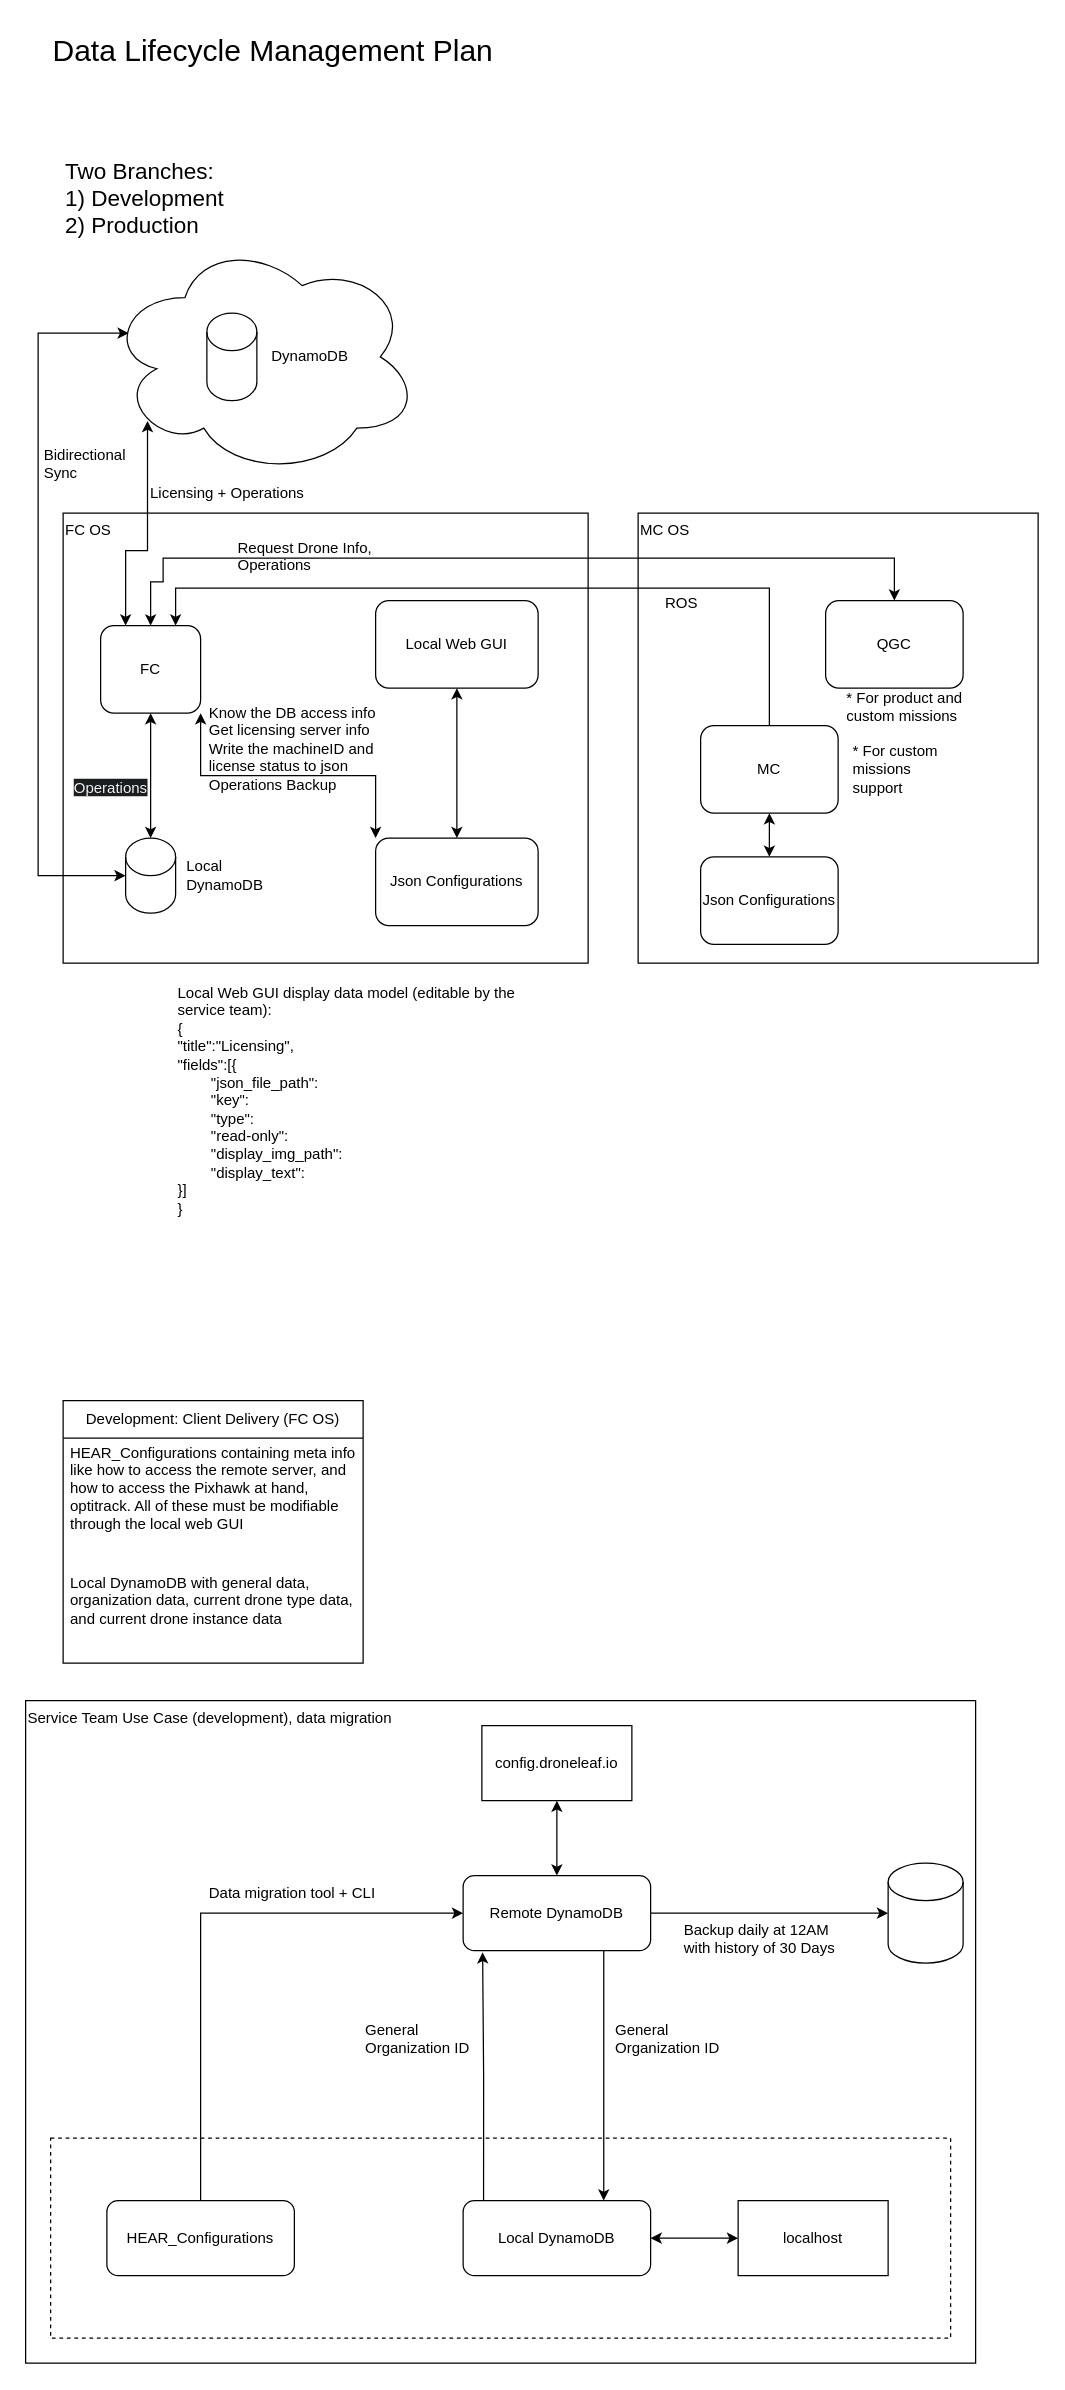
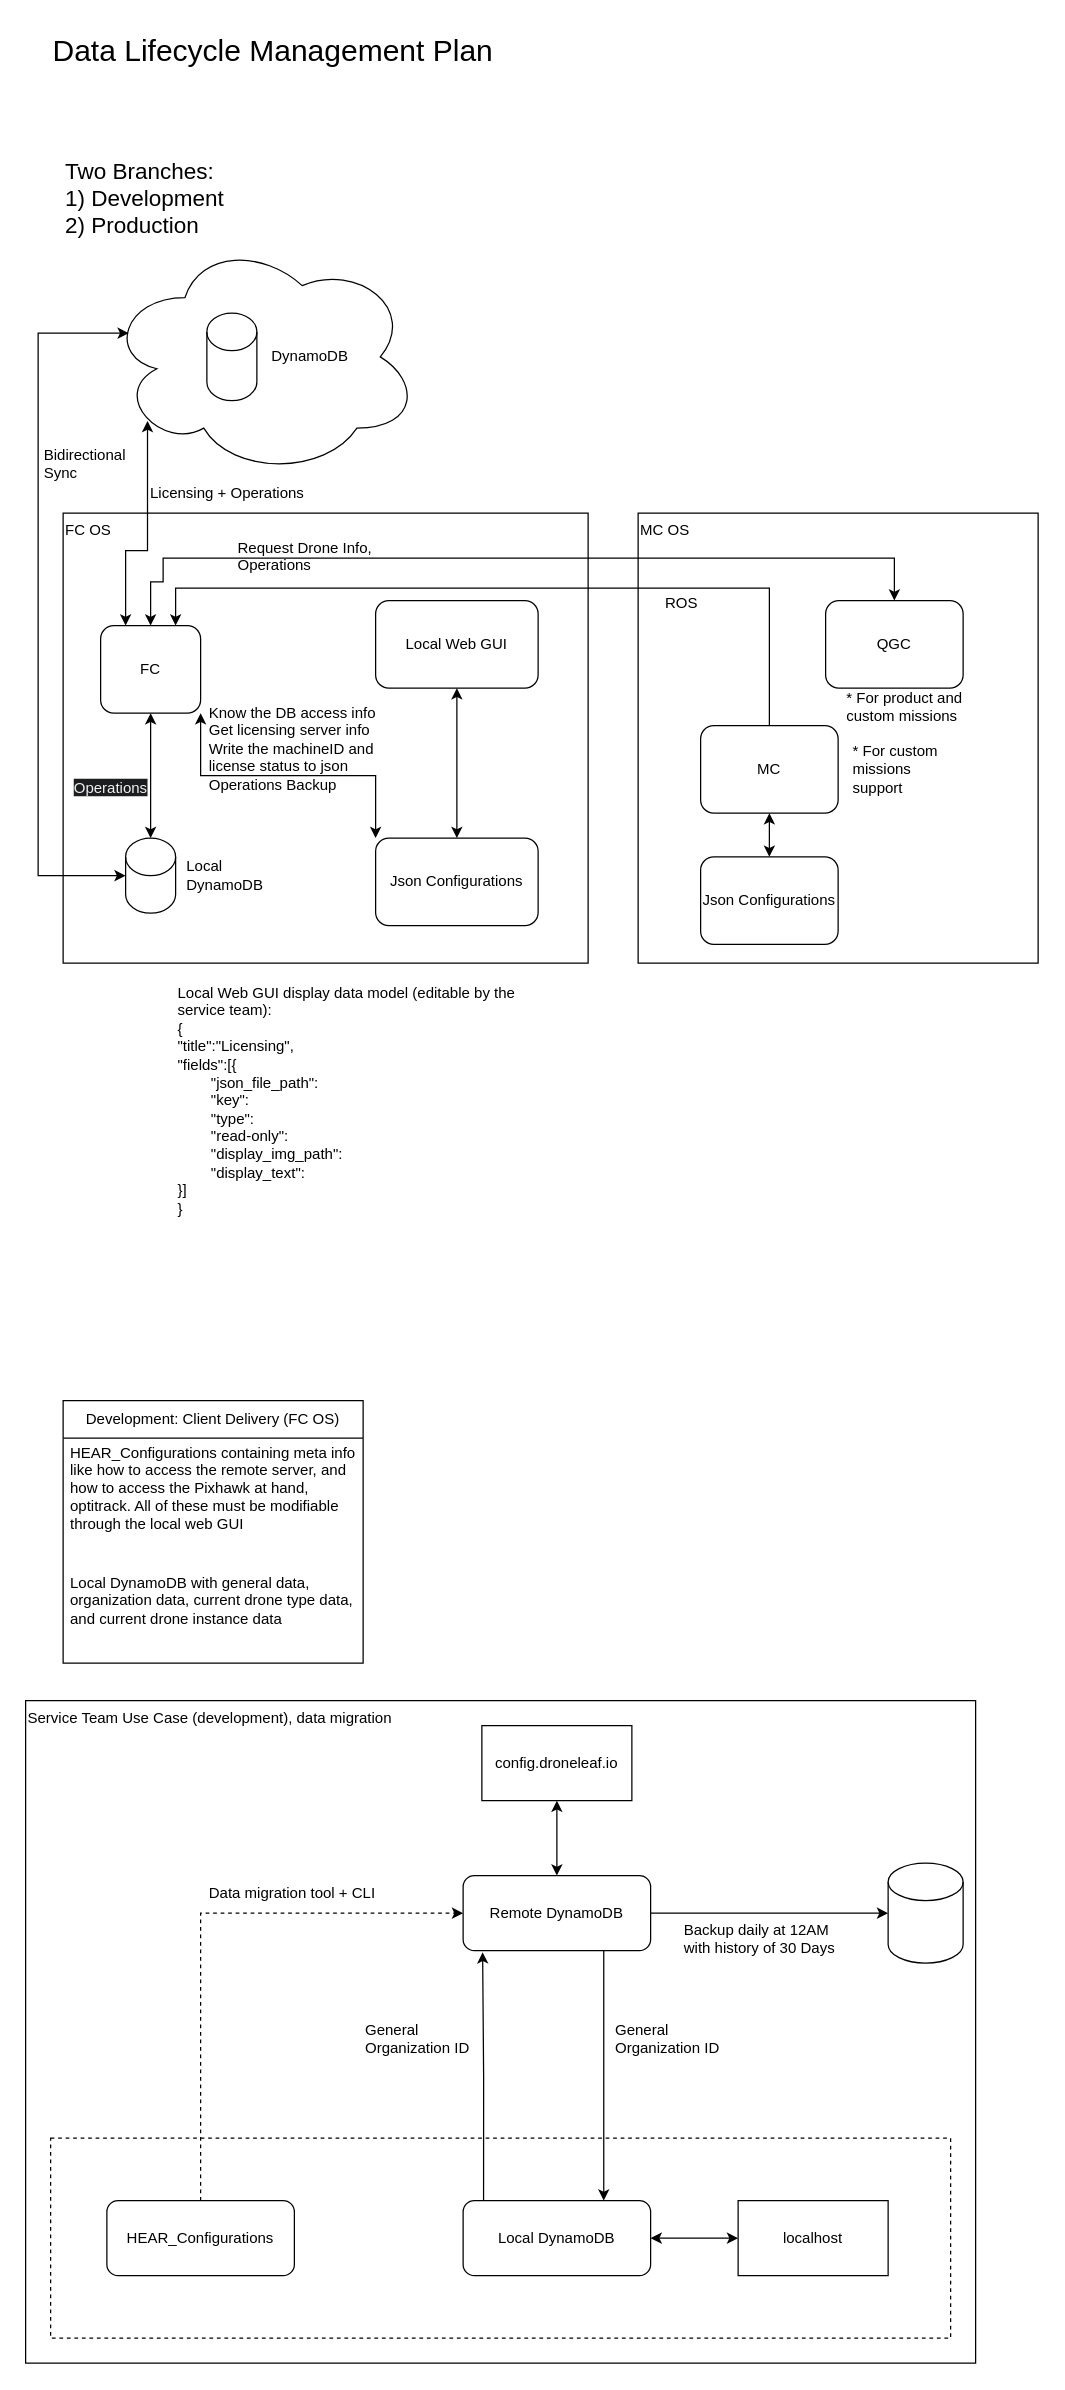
edge "HEAR_Configurations" -> "Remote DynamoDB": style solid -> dashed
